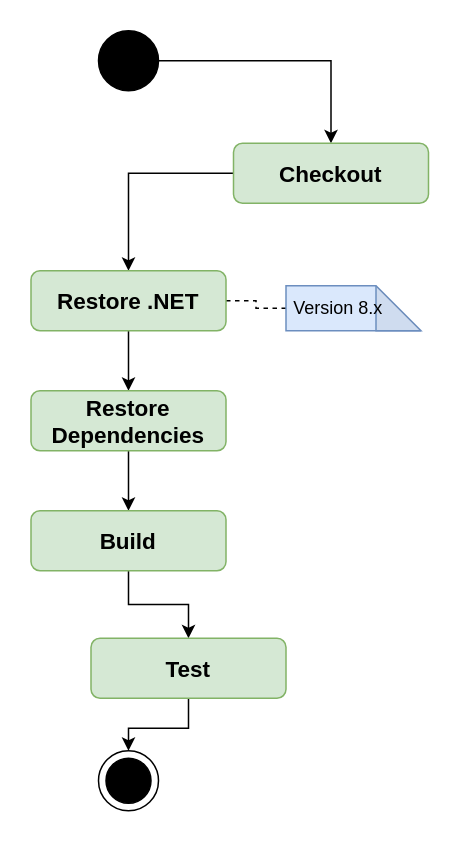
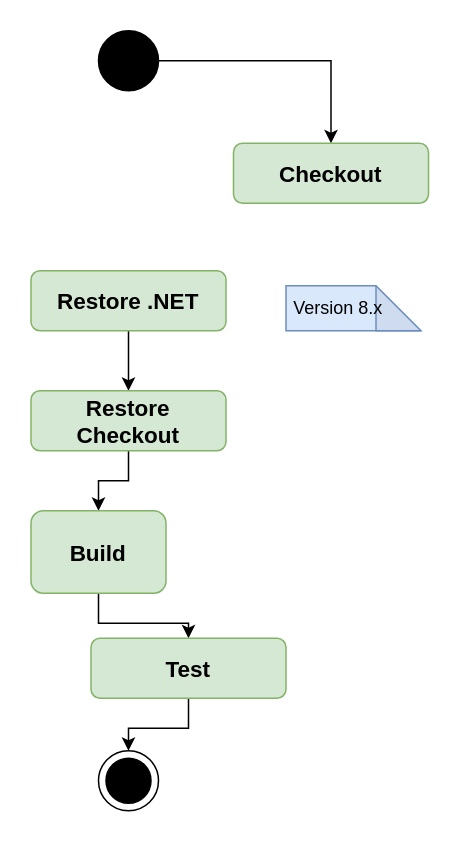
edge "Checkout" -> "Restore .NET": removed
edge "Restore .NET" -- "Version 8.x": removed
node "Restore Dependencies": label "Restore Dependencies" -> "Restore Checkout"
node "Build": size 195x60 -> 135x83
